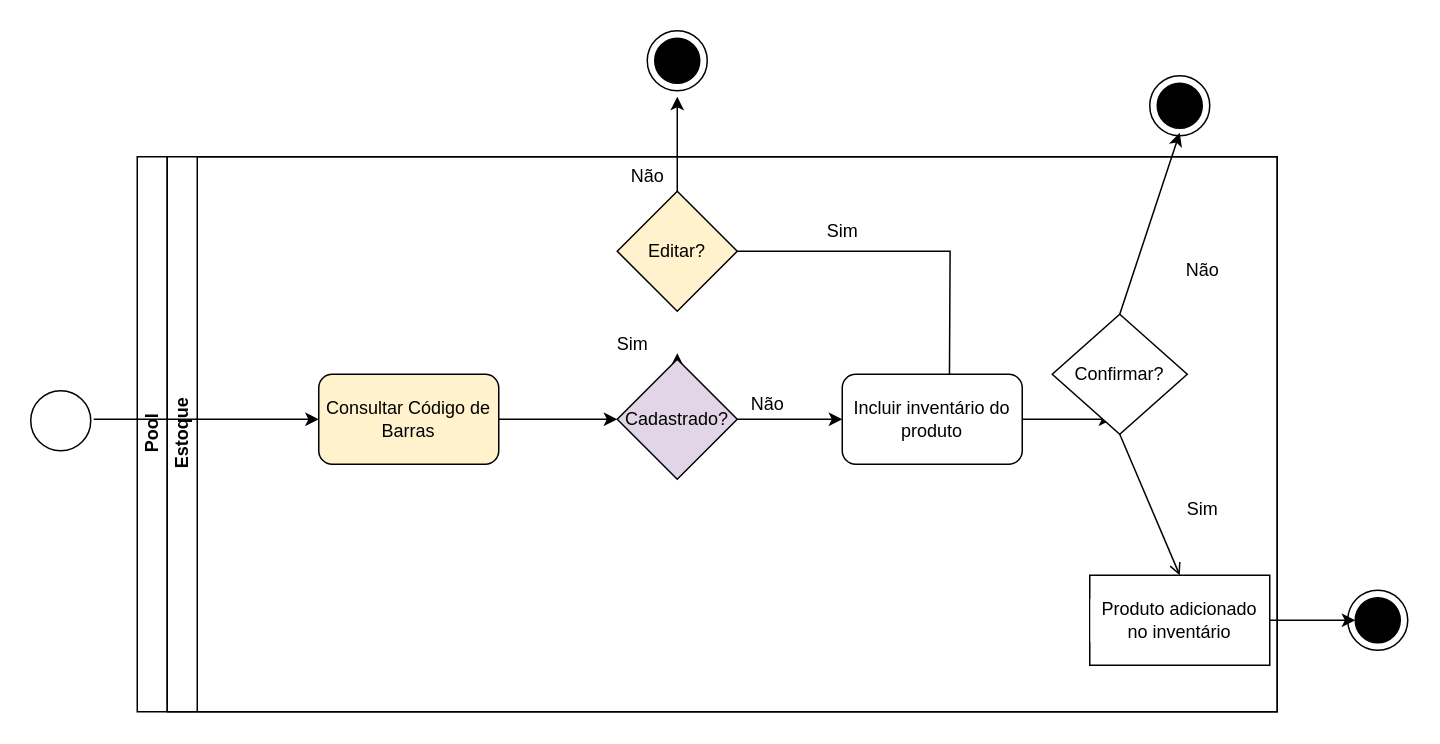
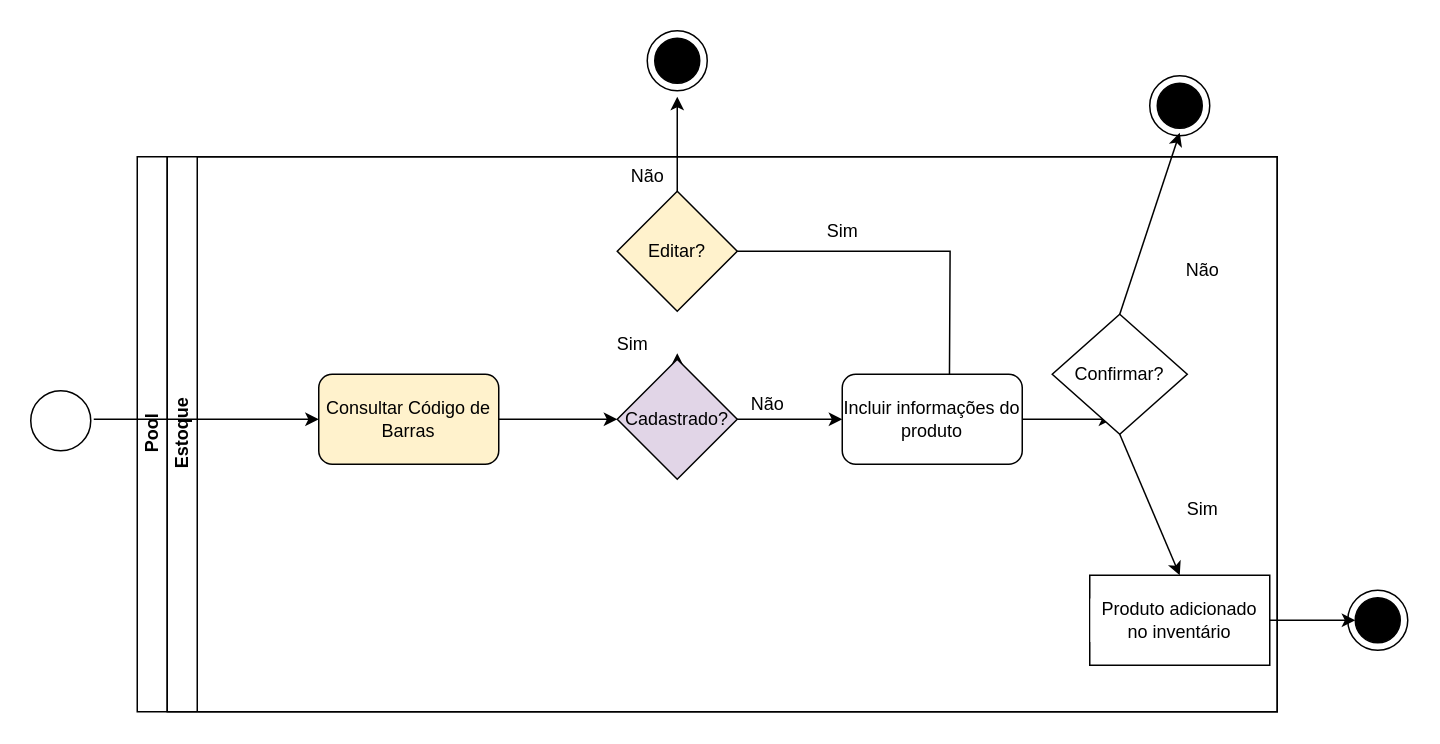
node "Incluir inventário do produto": label "Incluir inventário do produto" -> "Incluir informações do produto"
edge "Confirmar?" -> "Produto adicionado no inventário": arrowhead open -> classic
